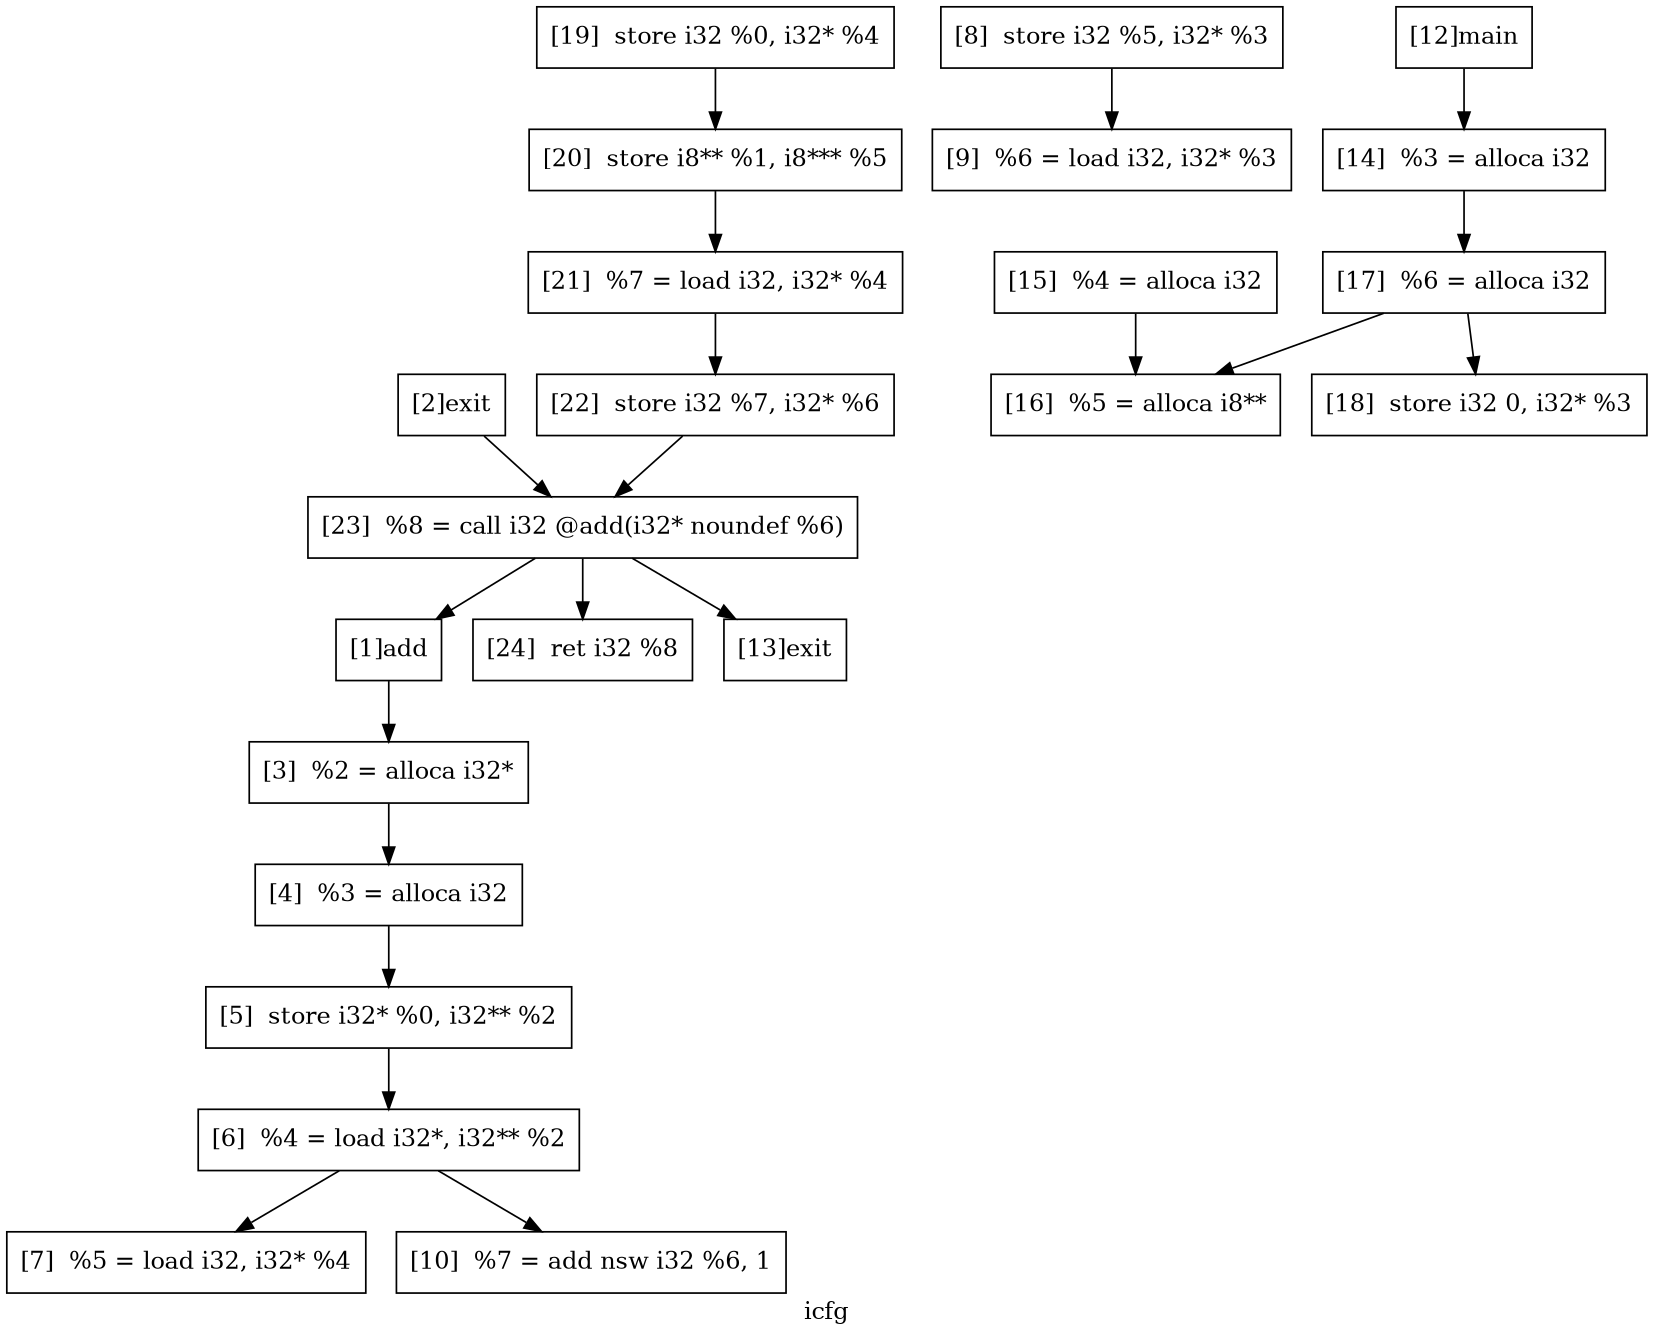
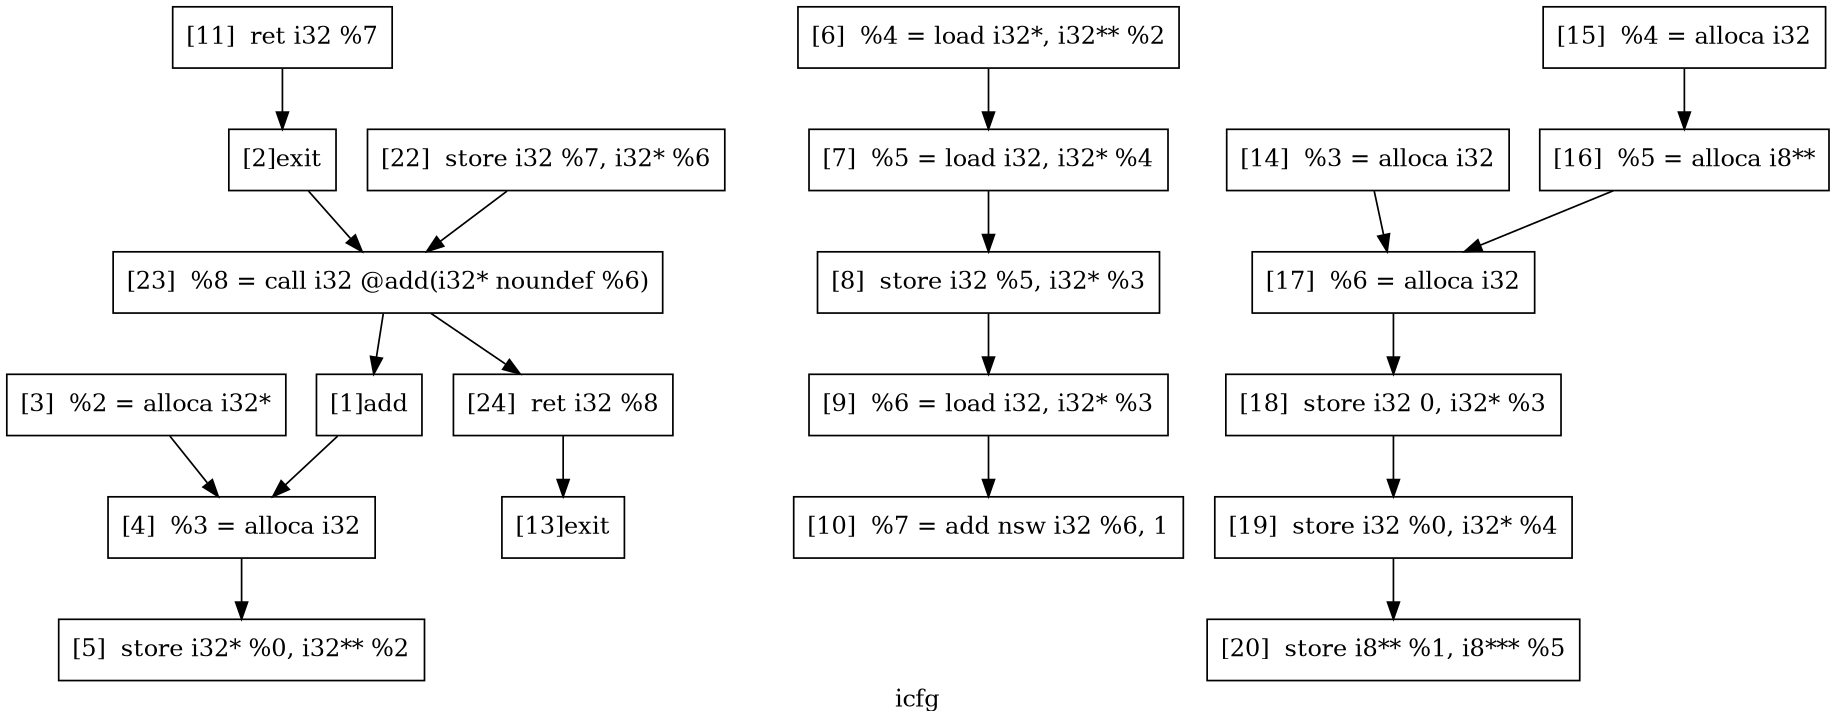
node "[11]  ret i32 %7": added
node "[12]main": removed
edge "[7]  %5 = load i32, i32* %4" -> "[8]  store i32 %5, i32* %3": added
node "[21]  %7 = load i32, i32* %4": removed
edge "[17]  %6 = alloca i32" -> "[16]  %5 = alloca i8**": reversed
edge "[18]  store i32 0, i32* %3" -> "[19]  store i32 %0, i32* %4": added
edge "[23]  %8 = call i32 @add(i32* noundef %6)" -> "[13]exit": now "[24]  ret i32 %8" -> "[13]exit"
edge "[1]add" -> "[3]  %2 = alloca i32*": now "[1]add" -> "[4]  %3 = alloca i32"
edge "[5]  store i32* %0, i32** %2" -> "[6]  %4 = load i32*, i32** %2": removed
edge "[6]  %4 = load i32*, i32** %2" -> "[10]  %7 = add nsw i32 %6, 1": now "[9]  %6 = load i32, i32* %3" -> "[10]  %7 = add nsw i32 %6, 1"
